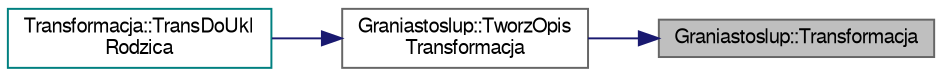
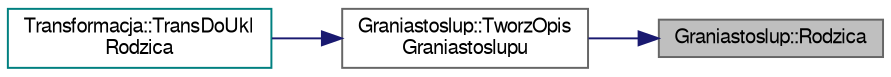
node "Graniastoslup::TworzOpis Transformacja": label "Graniastoslup::TworzOpis Transformacja" -> "Graniastoslup::TworzOpis Graniastoslupu"
node "Graniastoslup::Transformacja": label "Graniastoslup::Transformacja" -> "Graniastoslup::Rodzica"
